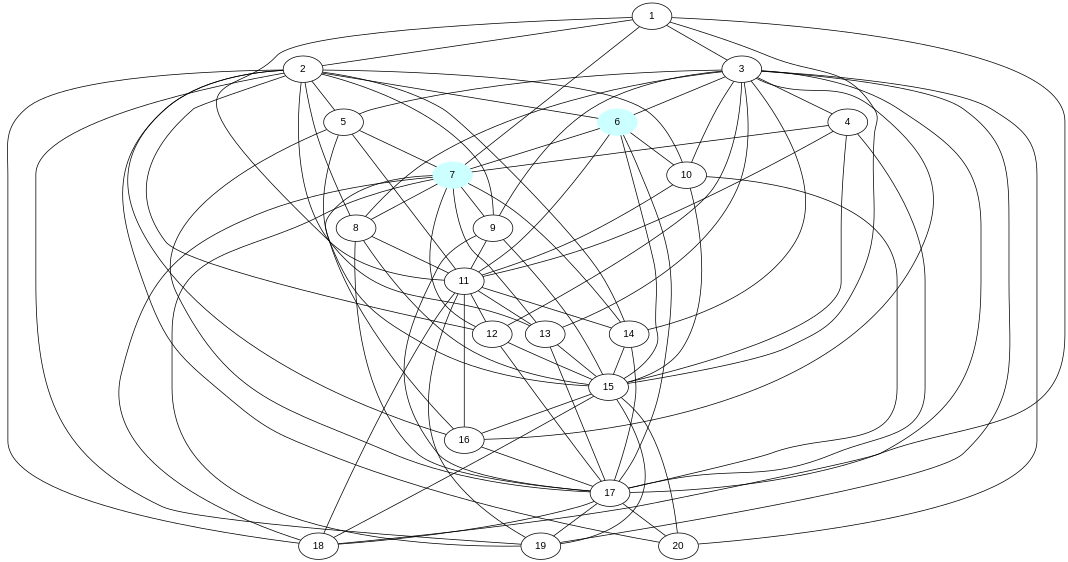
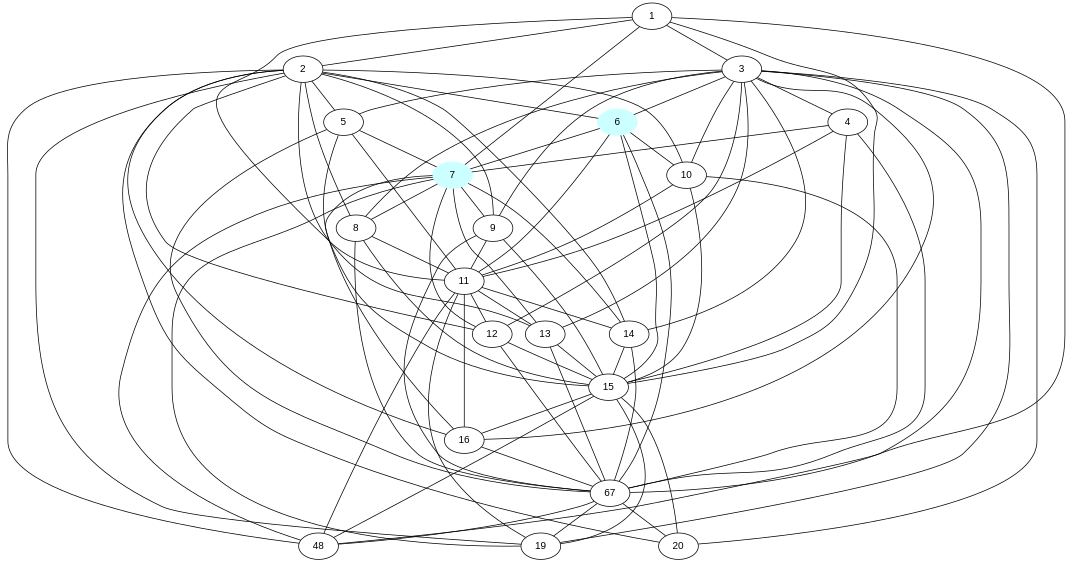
node "17": label "17" -> "67"
node "18": label "18" -> "48"
